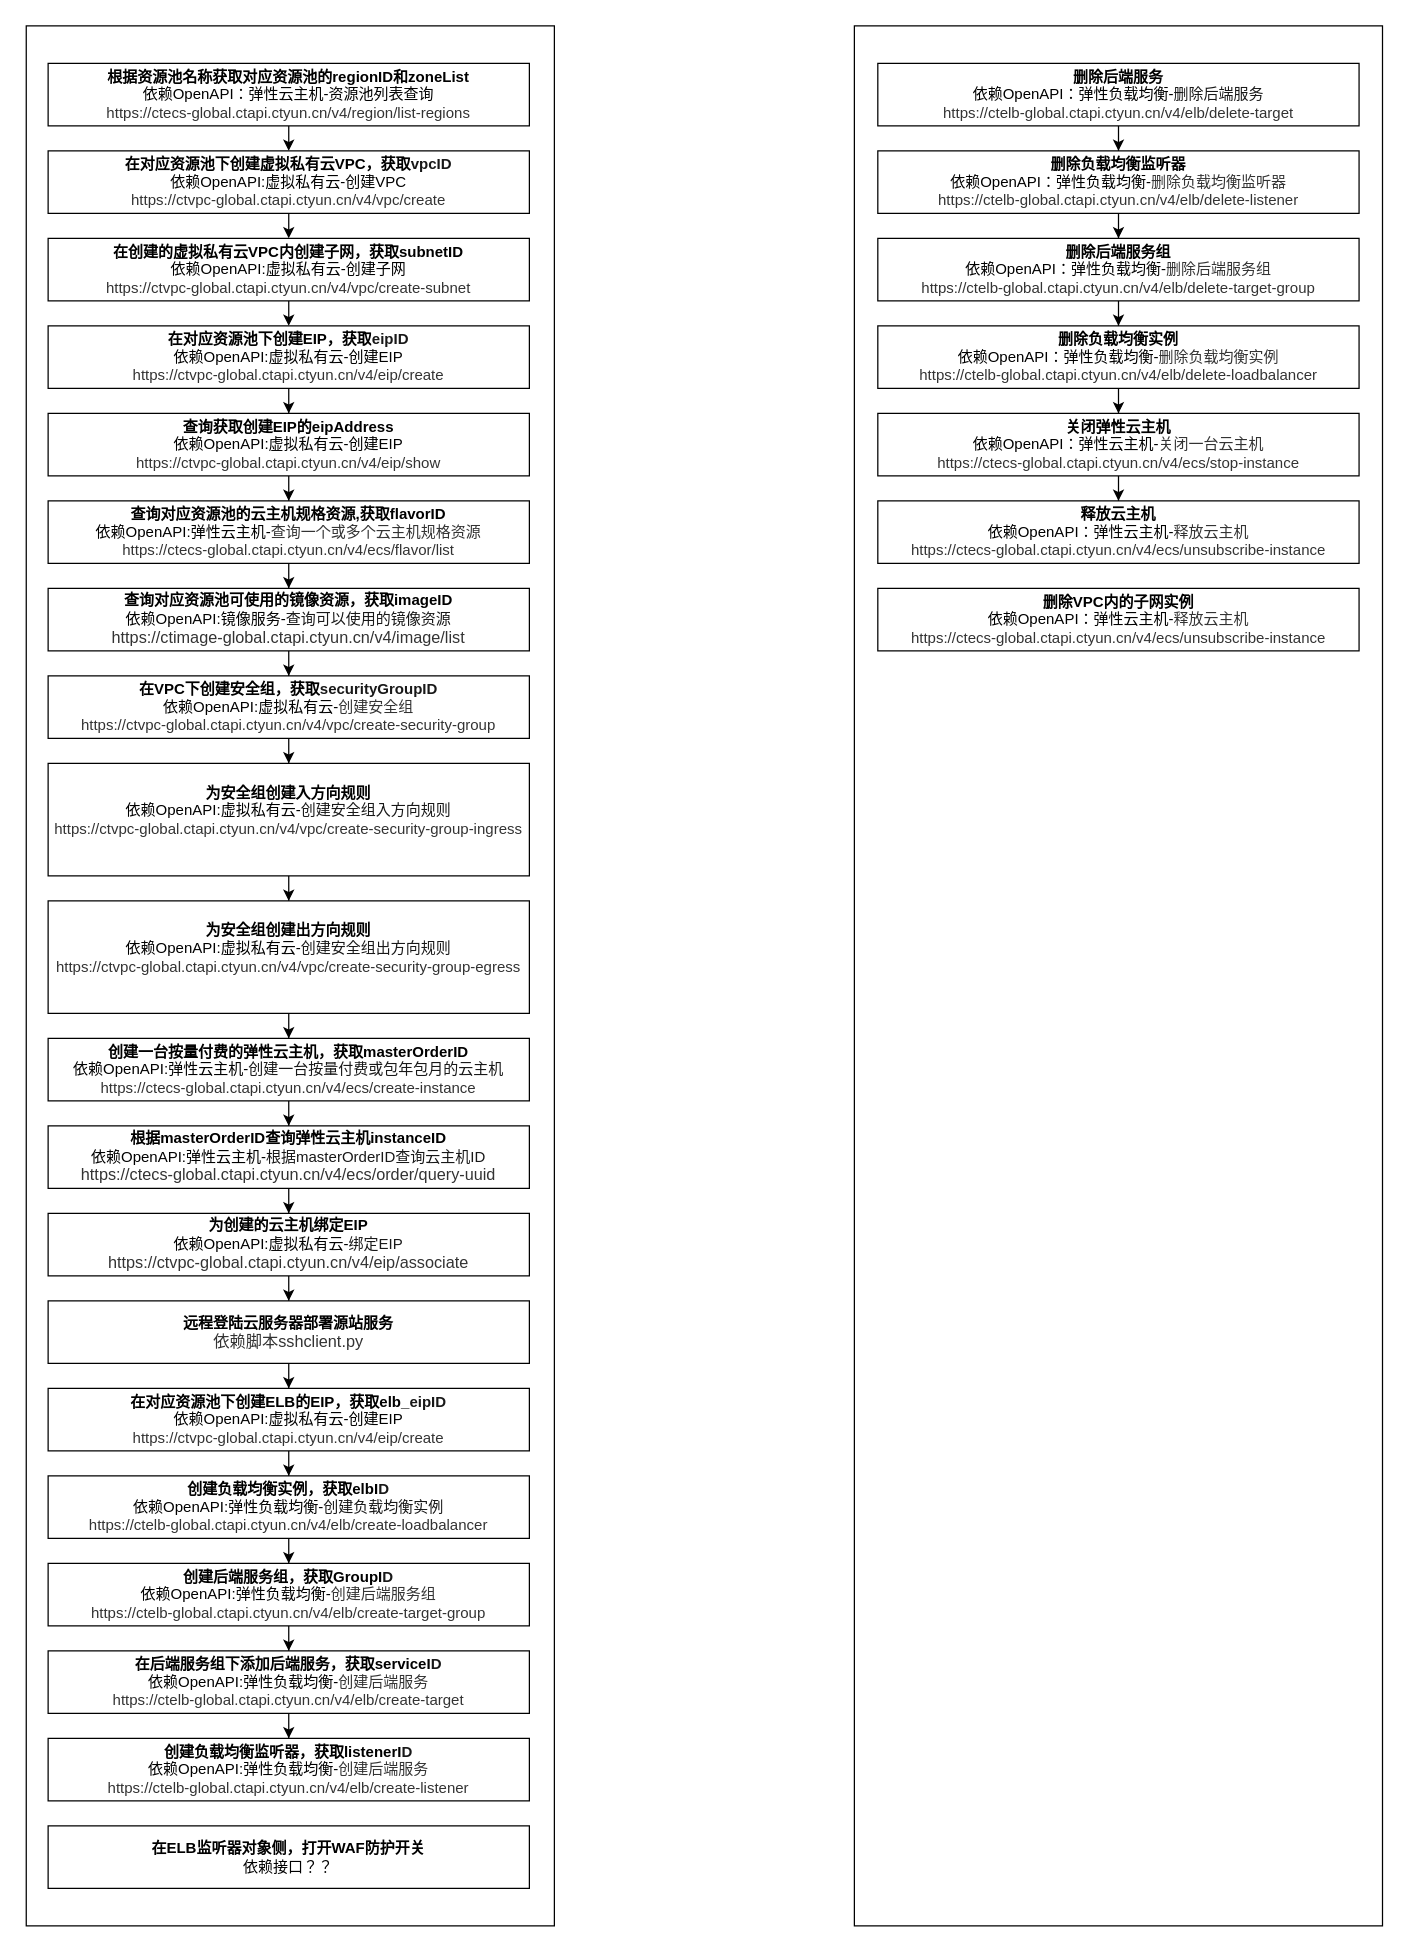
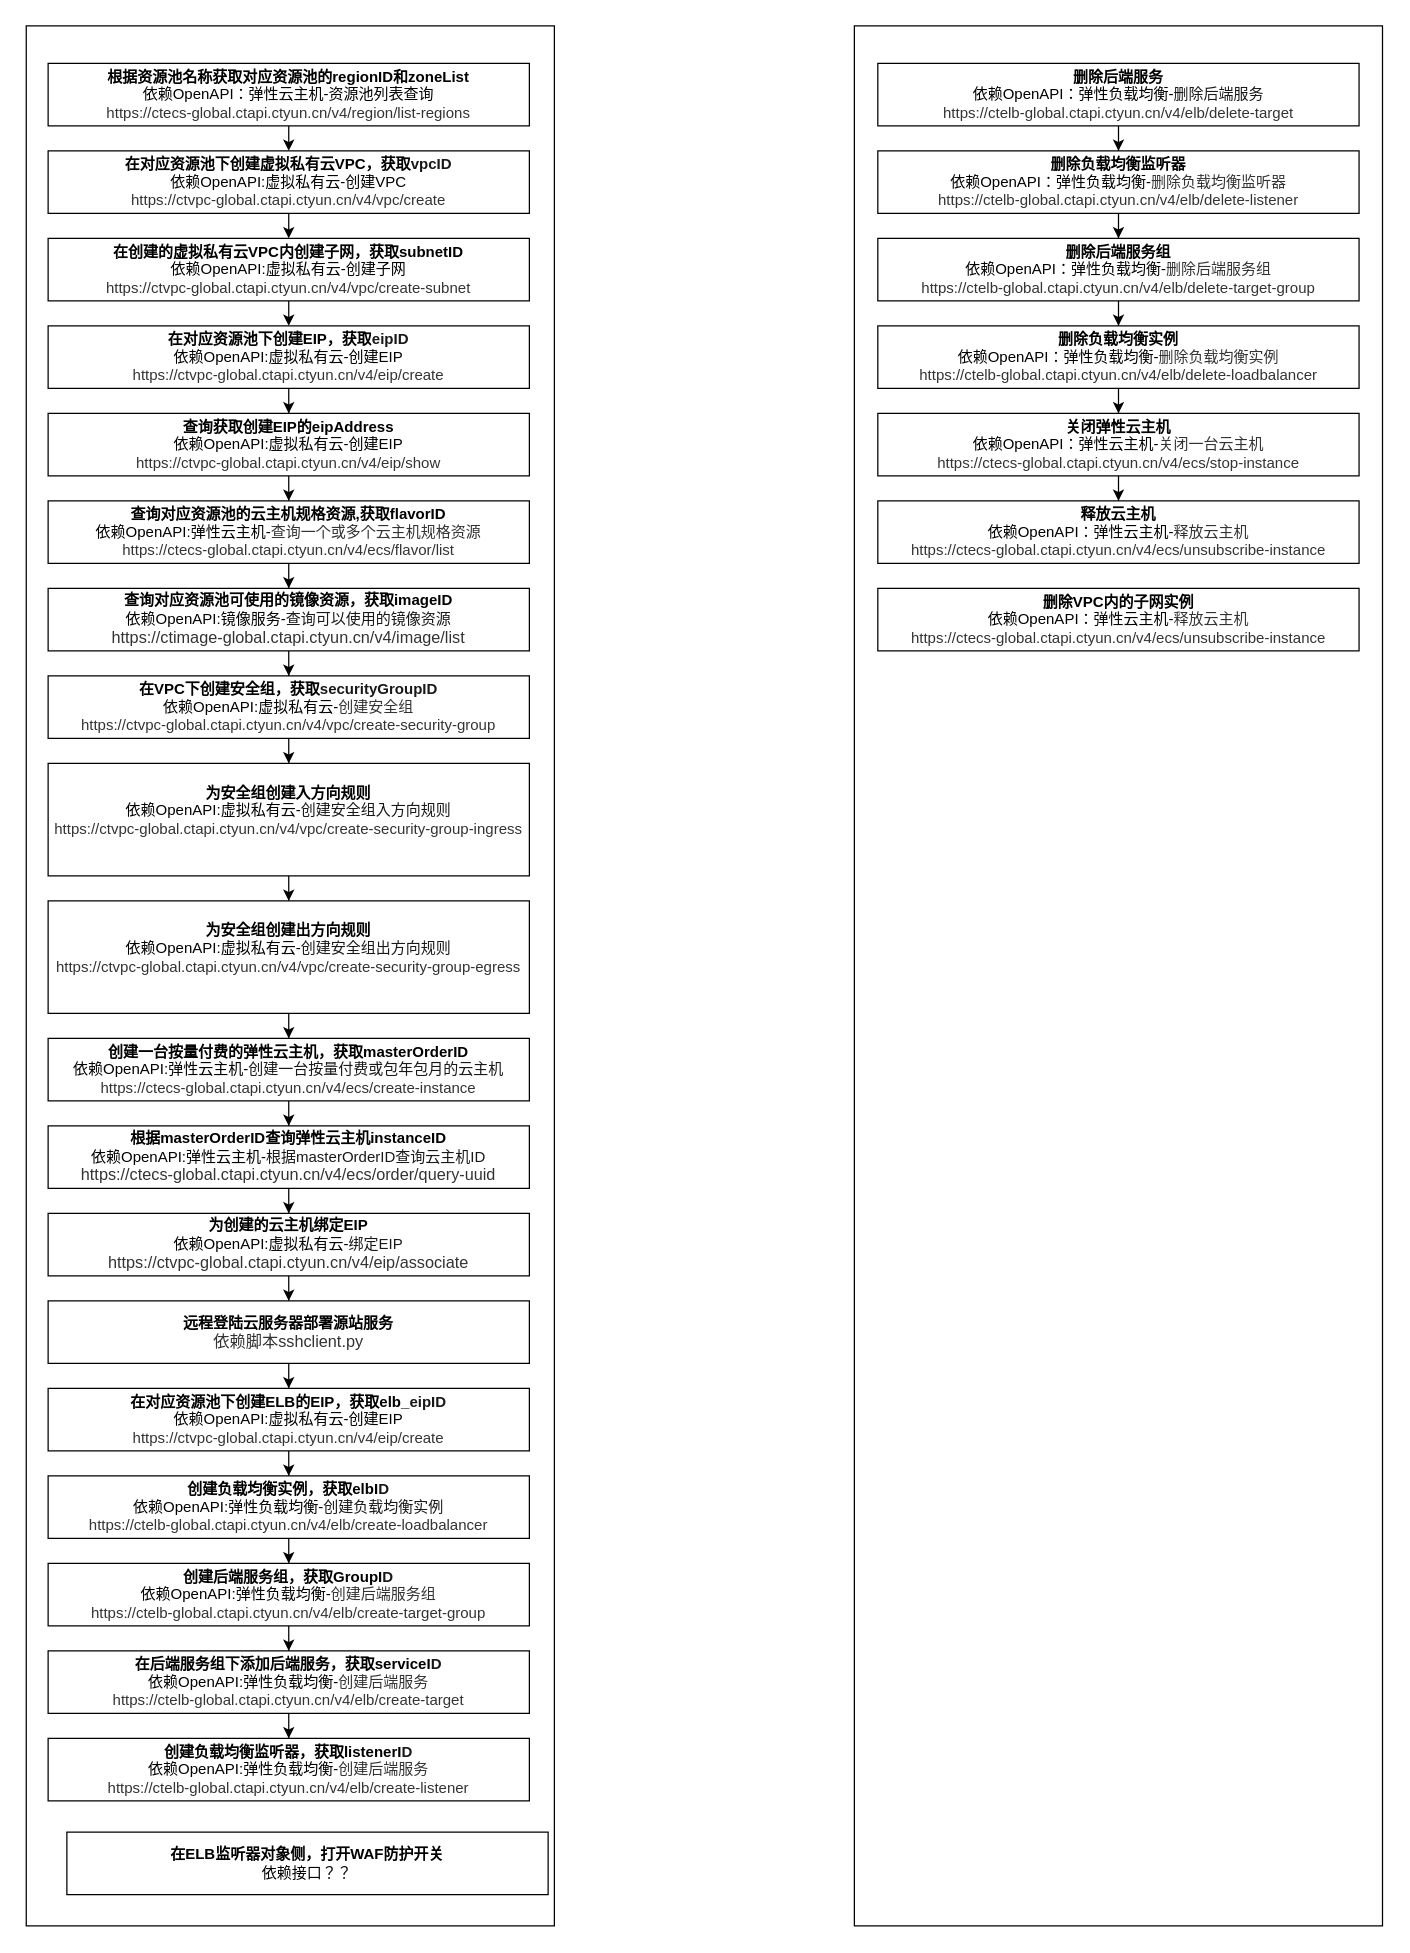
node "在ELB监听器对象侧，打开WAF防护开关 依赖接口？？": moved (289, 1857) -> (308, 1863)
